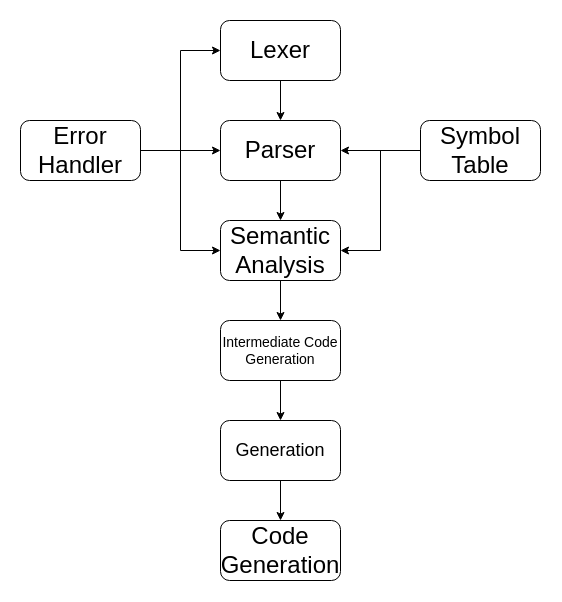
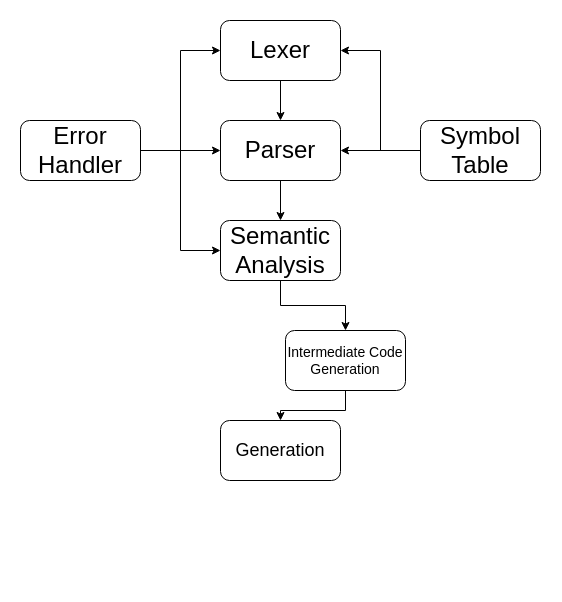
edge "Symbol Table" -> "Lexer": added
edge "Symbol Table" -> "Semantic Analysis": removed
node "Intermediate Code Generation": moved (281, 351) -> (346, 361)
edge "Generation" -> "Code Generation": removed
node "Code Generation": removed
